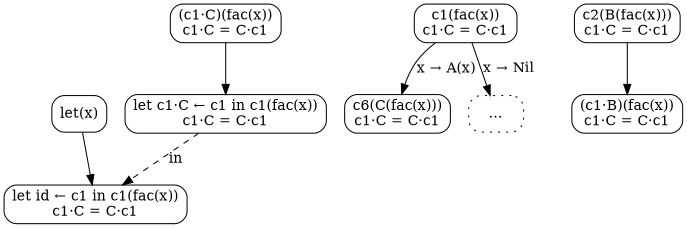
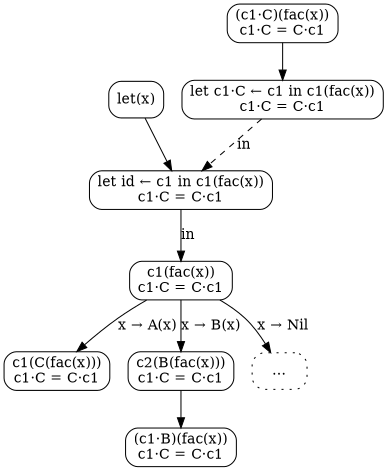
node "c6(C(fac(x))) c1·C = C·c1": label "c6(C(fac(x))) c1·C = C·c1" -> "c1(C(fac(x))) c1·C = C·c1"
edge "let id ← c1 in c1(fac(x)) c1·C = C·c1" -> "c1(fac(x)) c1·C = C·c1": added, label "in"
edge "c1(fac(x)) c1·C = C·c1" -> "c2(B(fac(x))) c1·C = C·c1": added, label "x → B(x)"
